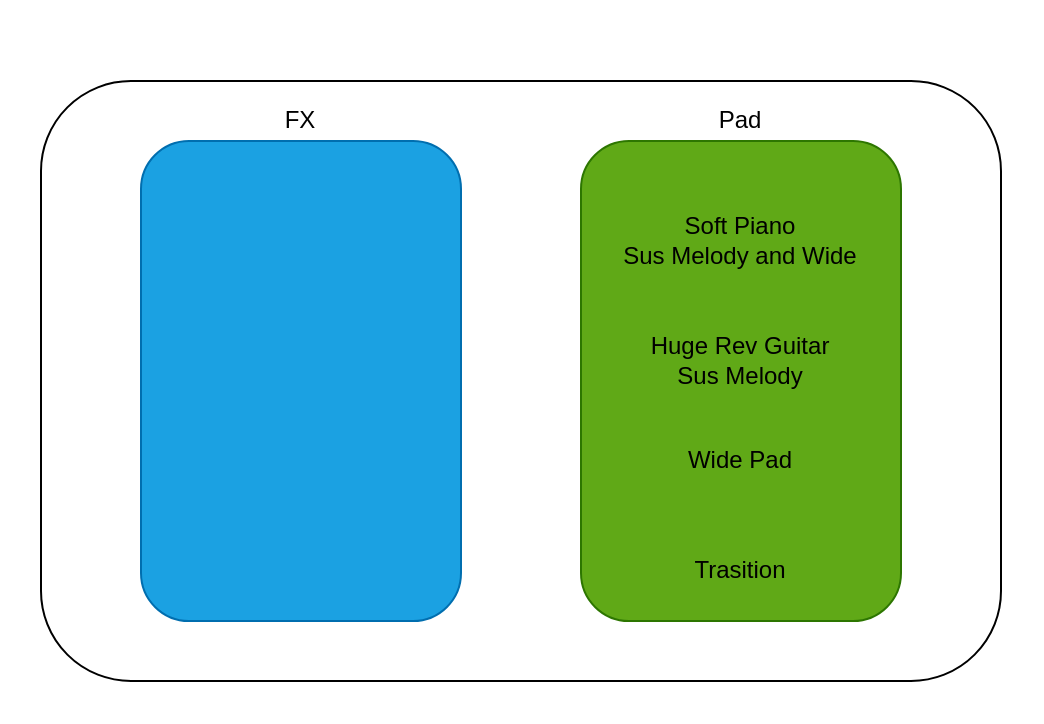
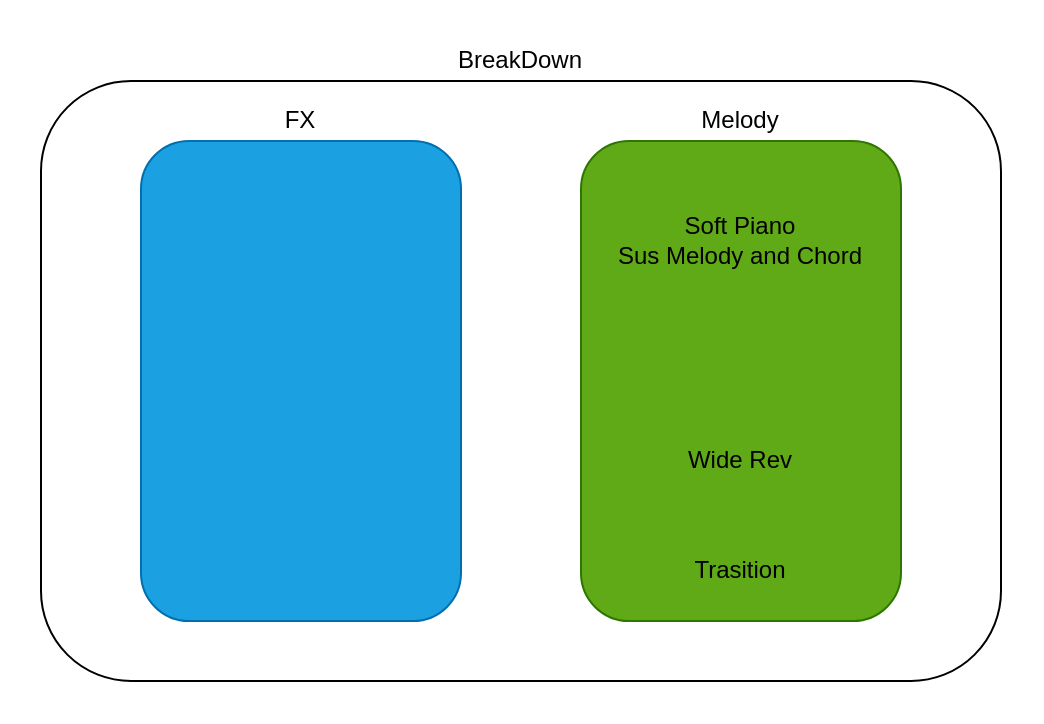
node "BreakDown": added
node "Pad": label "Pad" -> "Melody"
node "Soft Piano Sus Melody and Wide": label "Soft Piano Sus Melody and Wide" -> "Soft Piano Sus Melody and Chord"
node "Huge Rev Guitar Sus Melody": removed
node "Wide Pad": label "Wide Pad" -> "Wide Rev"
